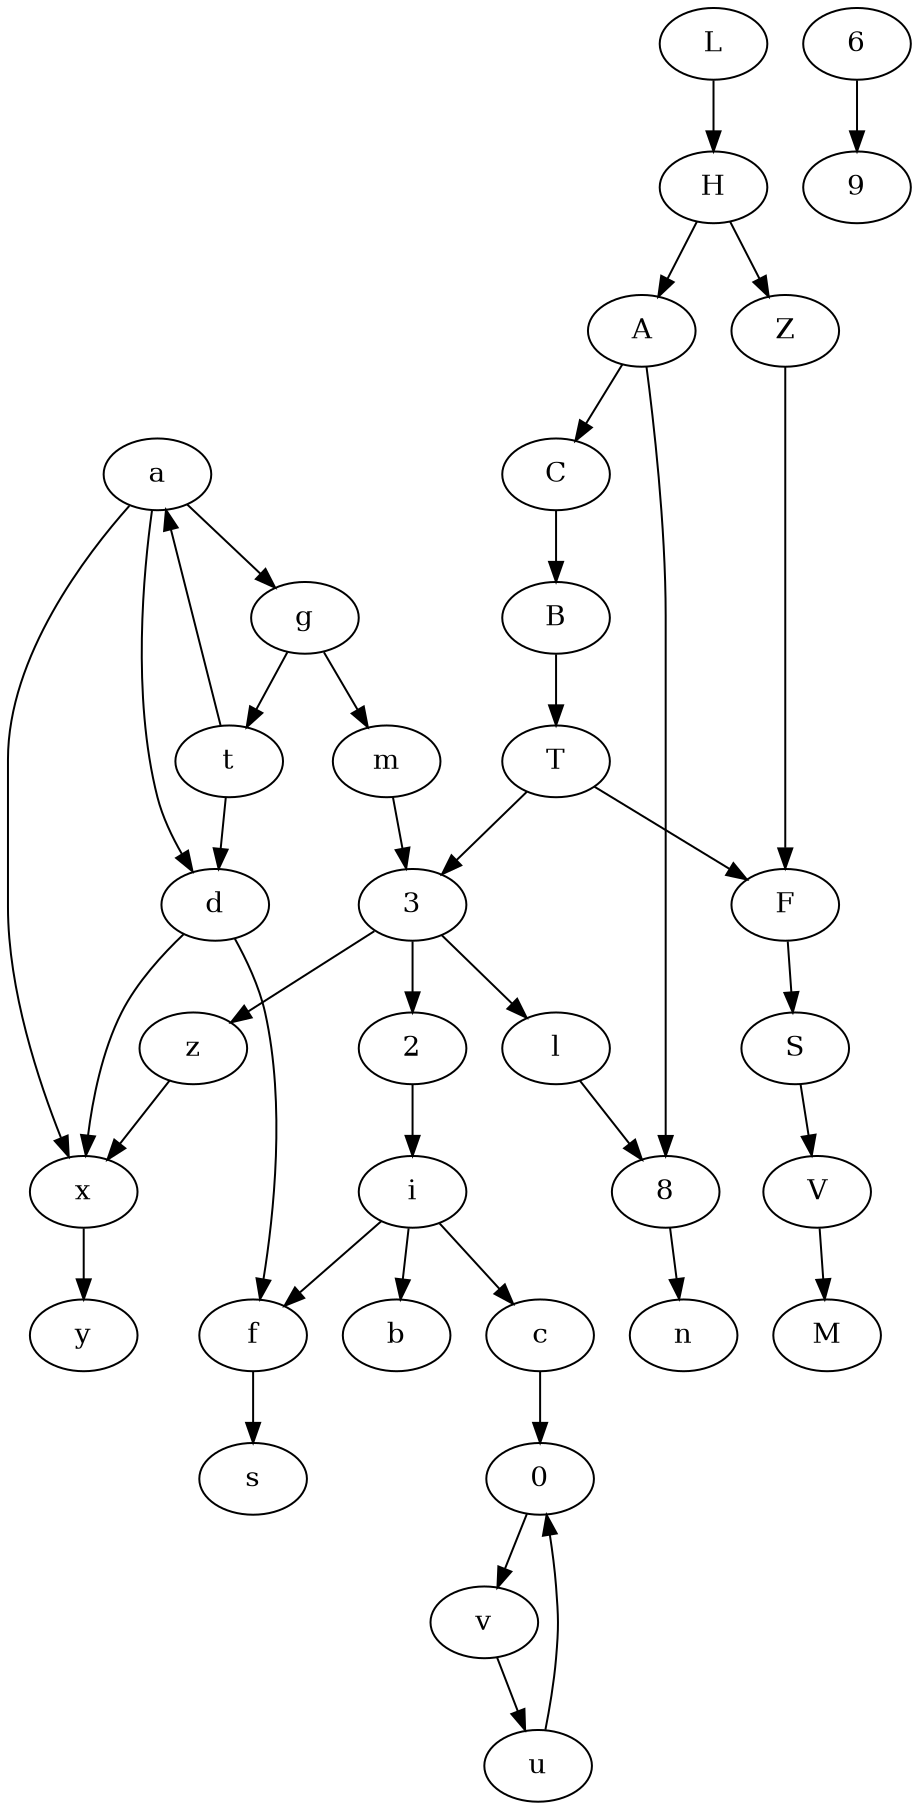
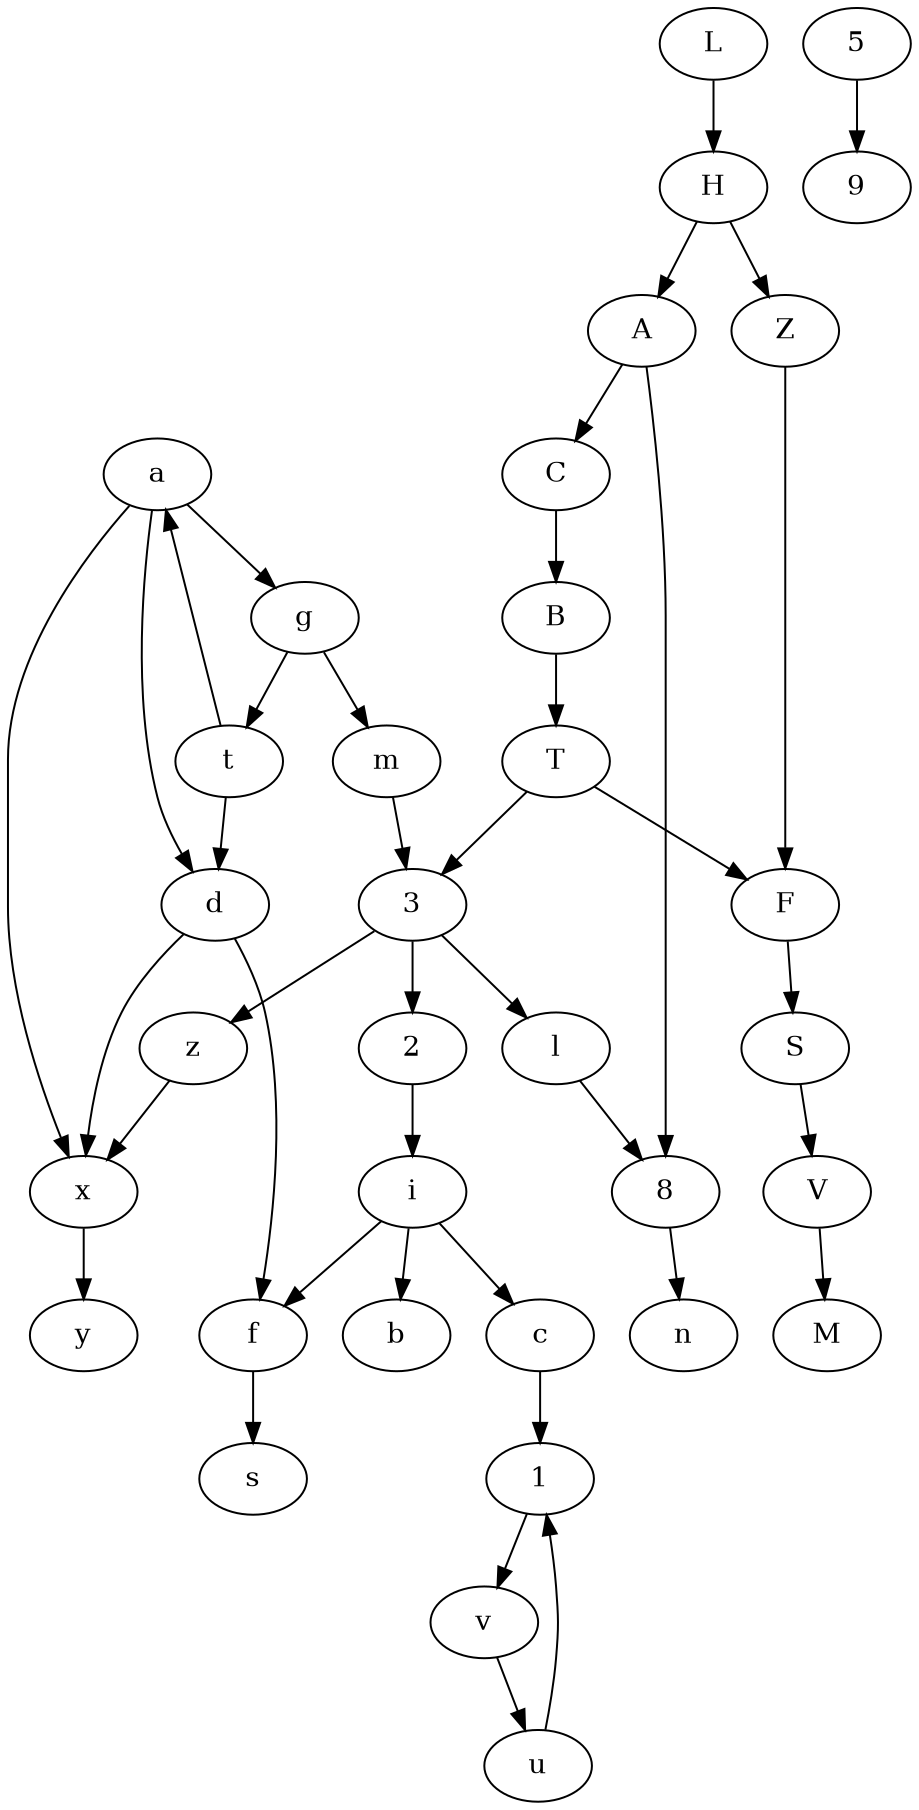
node "6": label "6" -> "5"
node "0": label "0" -> "1"
